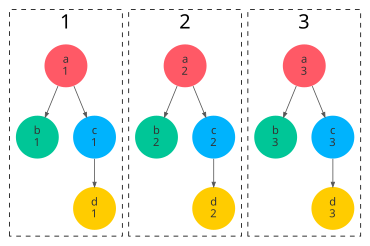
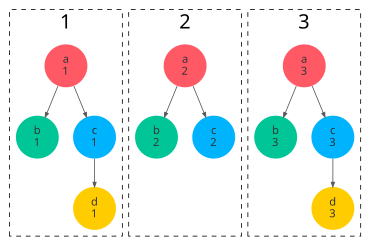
node "d 2": removed
